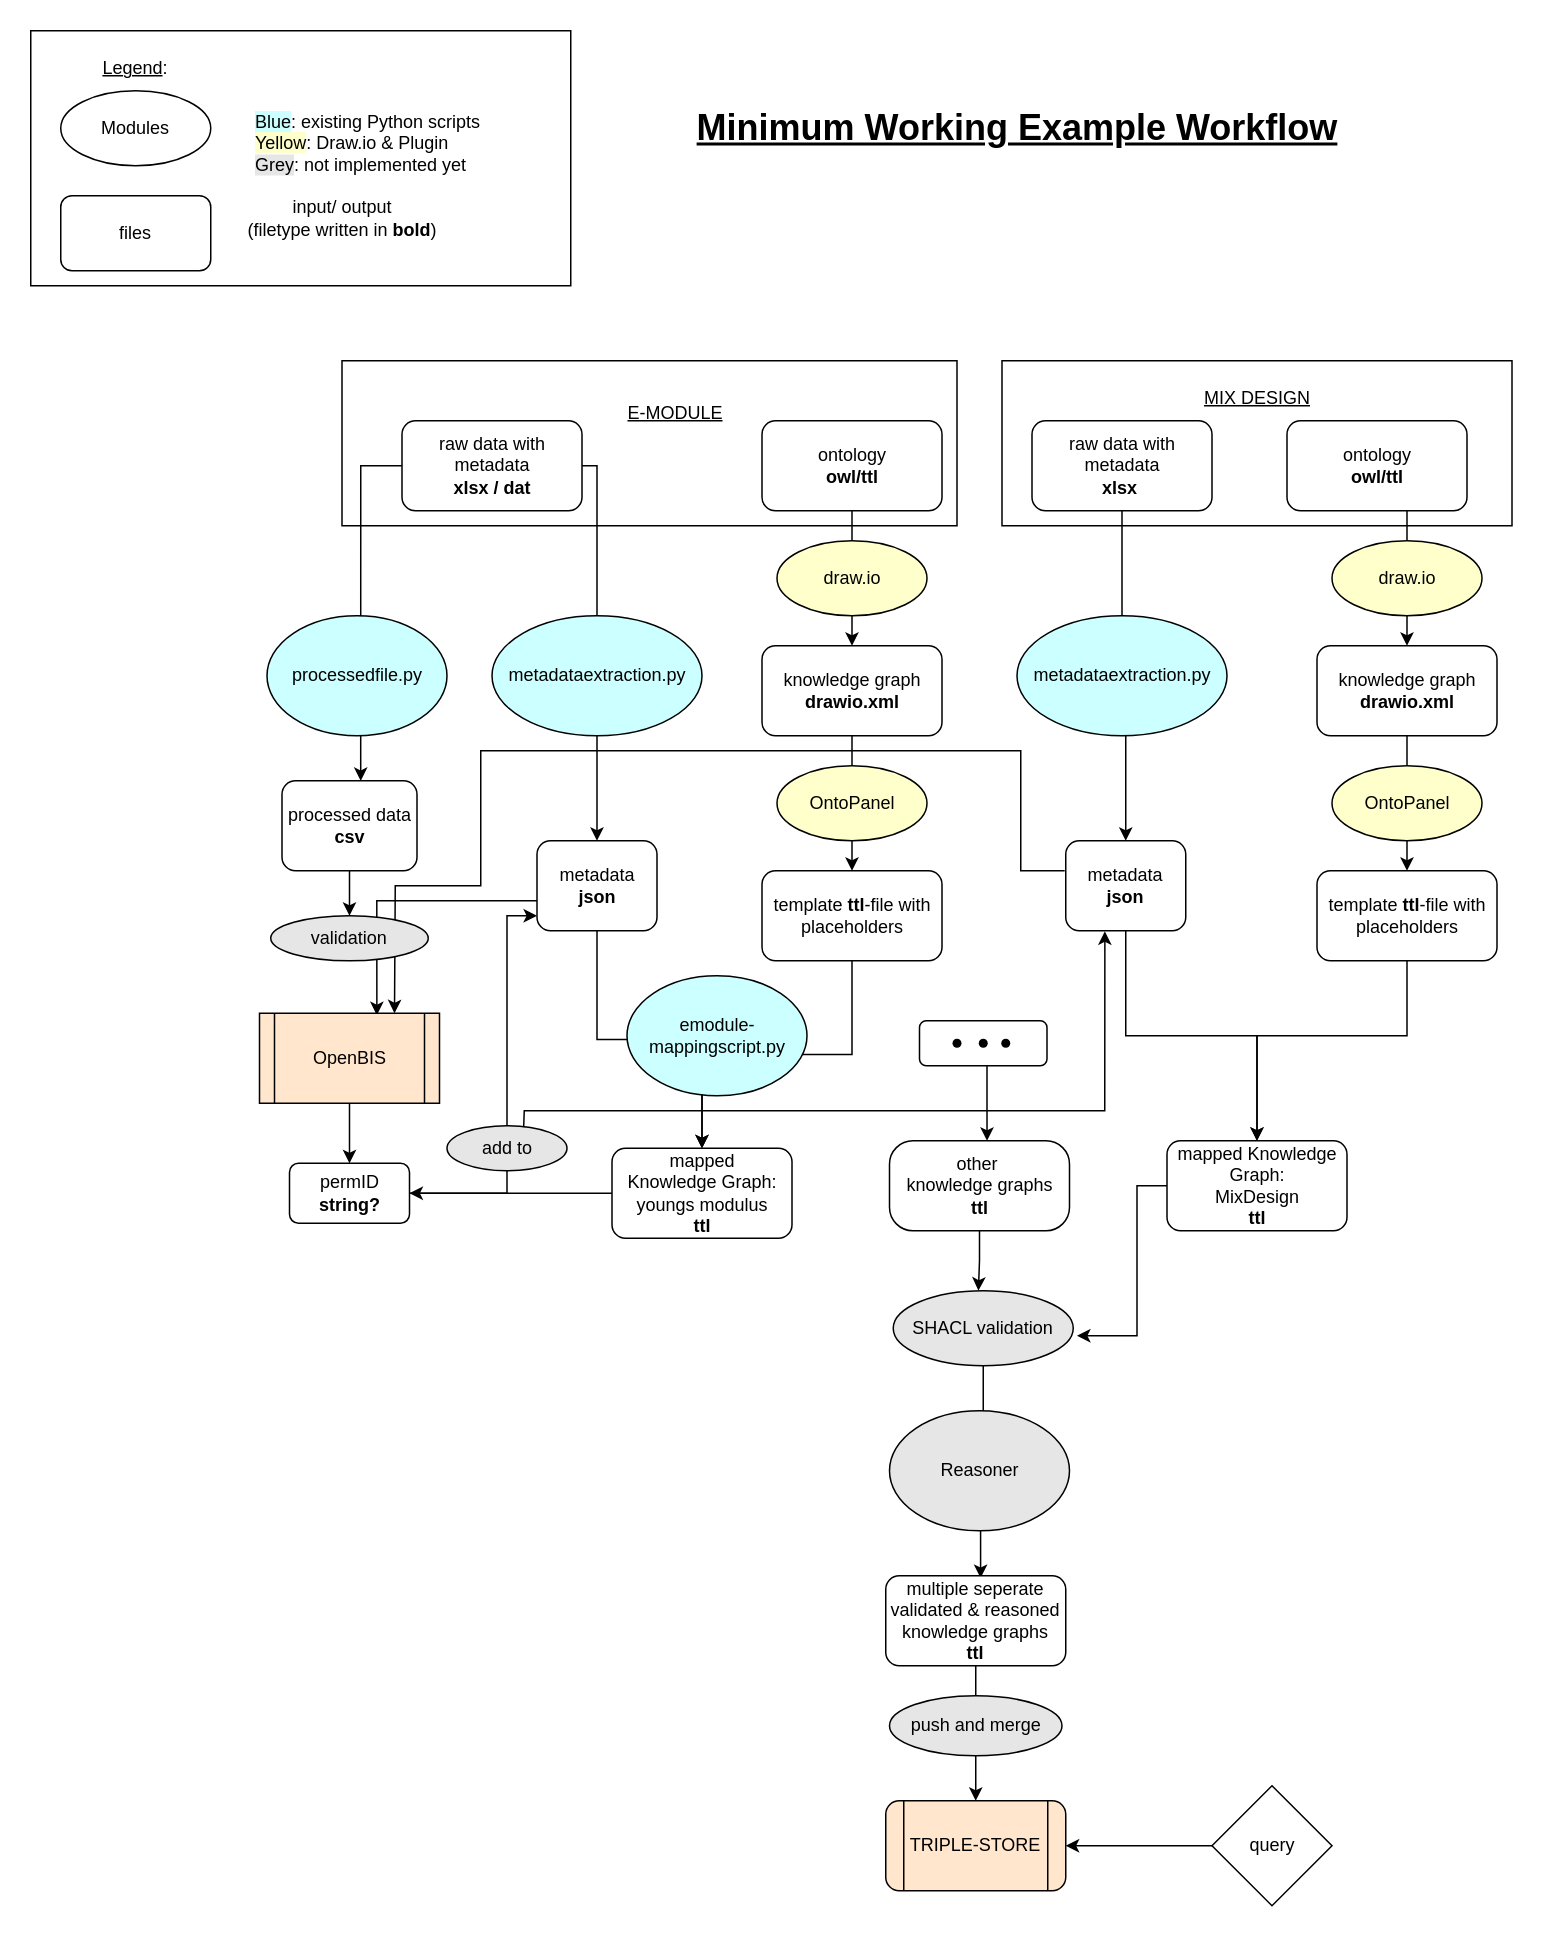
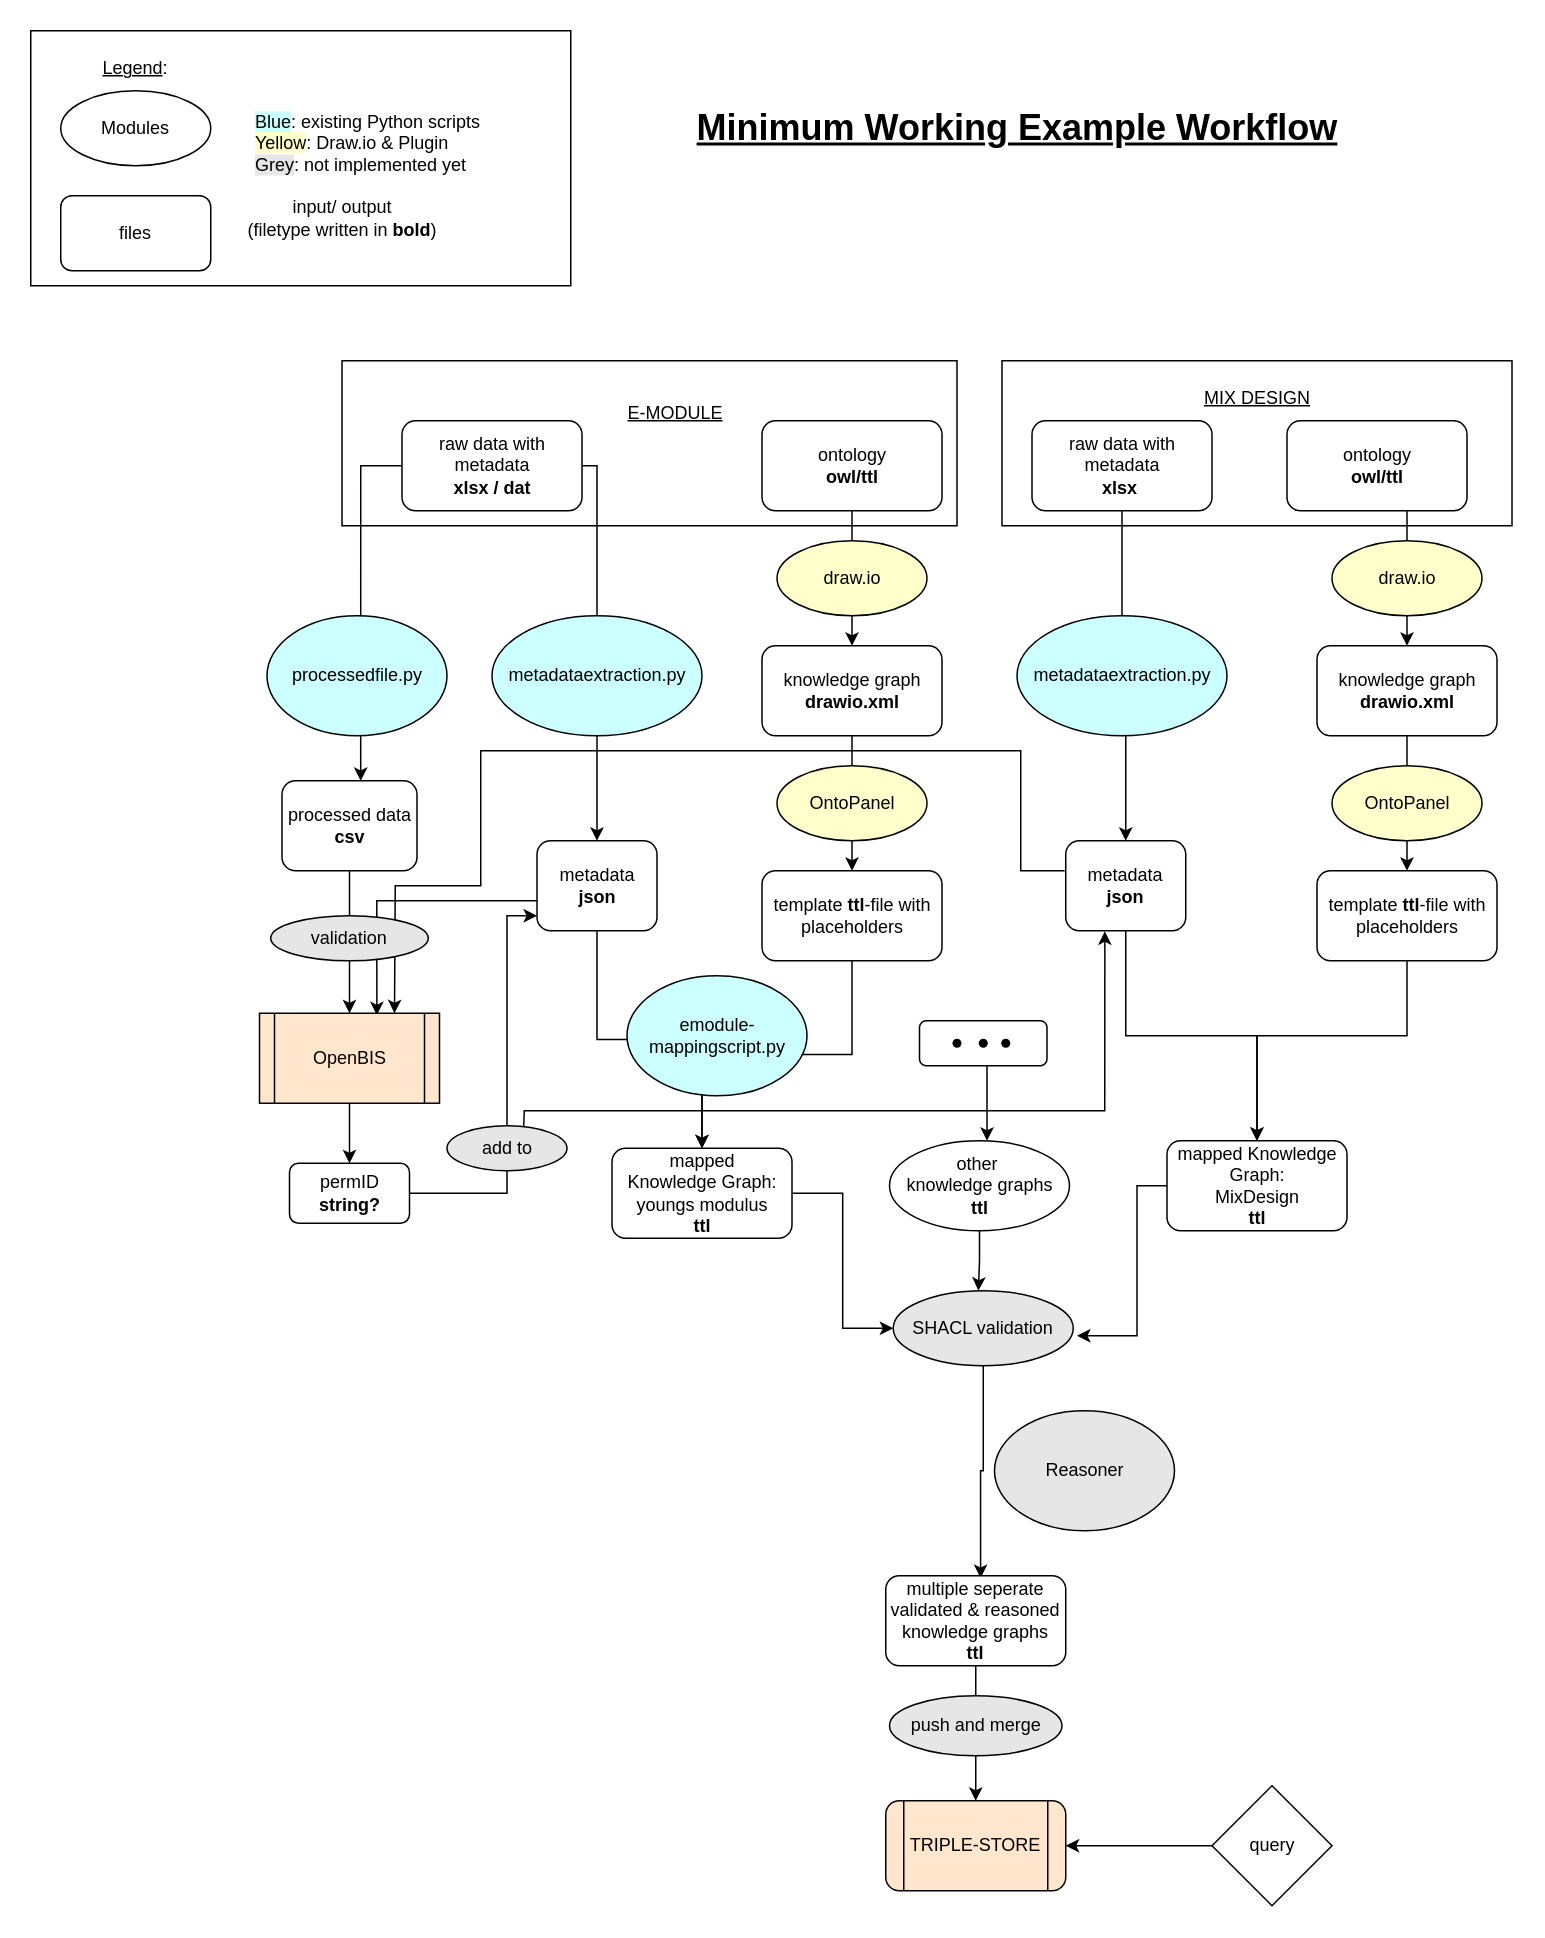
edge "processed data csv" -> "validation": now "processed data csv" -> "OpenBIS"
node "other knowledge graphs ttl": shape rounded rectangle -> ellipse
edge "mapped Knowledge Graph: youngs modulus ttl" -> "permID string?": now "mapped Knowledge Graph: youngs modulus ttl" -> "SHACL validation"
node "Reasoner": moved (980, 1471) -> (1085, 1471)
